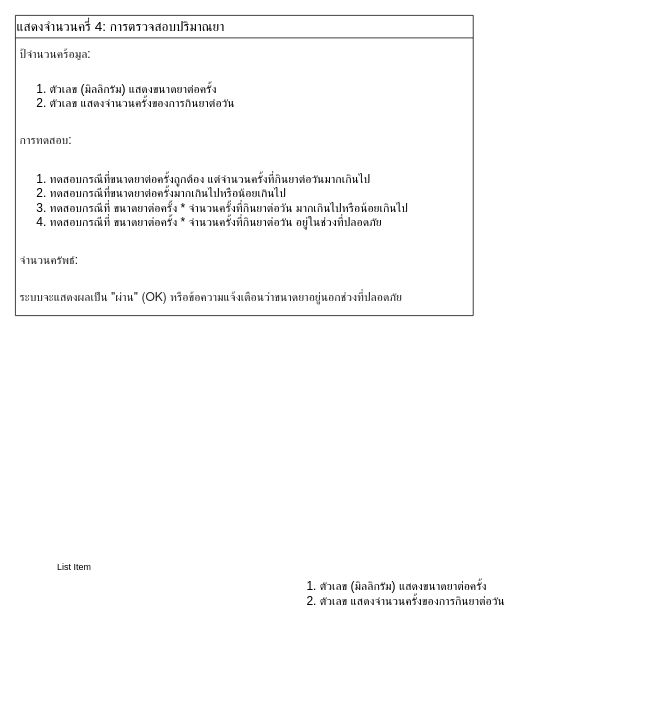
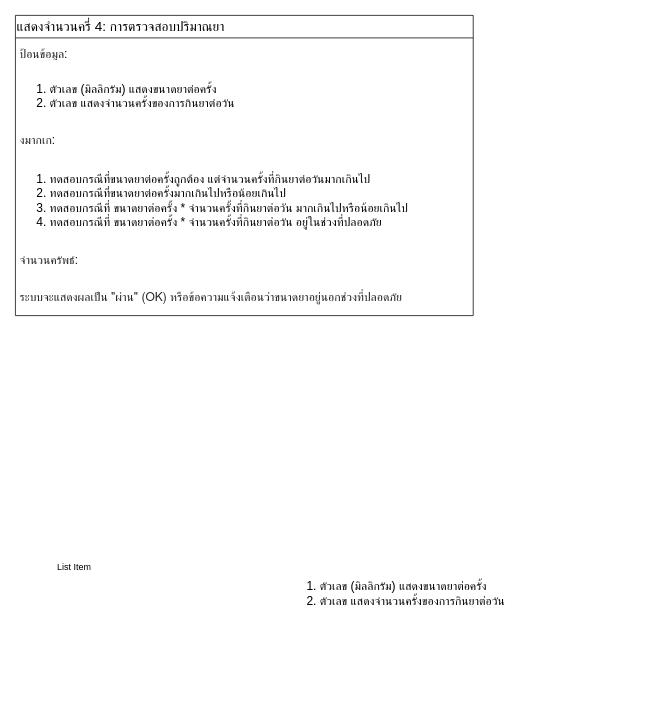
node "ป้จำนวนคร้อมูล:": label "ป้จำนวนคร้อมูล:" -> "ป้อนข้อมูล:"
node "การทดสอบ:": label "การทดสอบ:" -> "งมากเก:"
